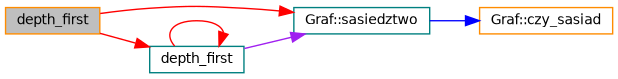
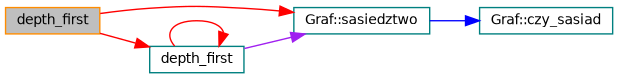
node "Graf::czy_sasiad": color darkorange -> teal
